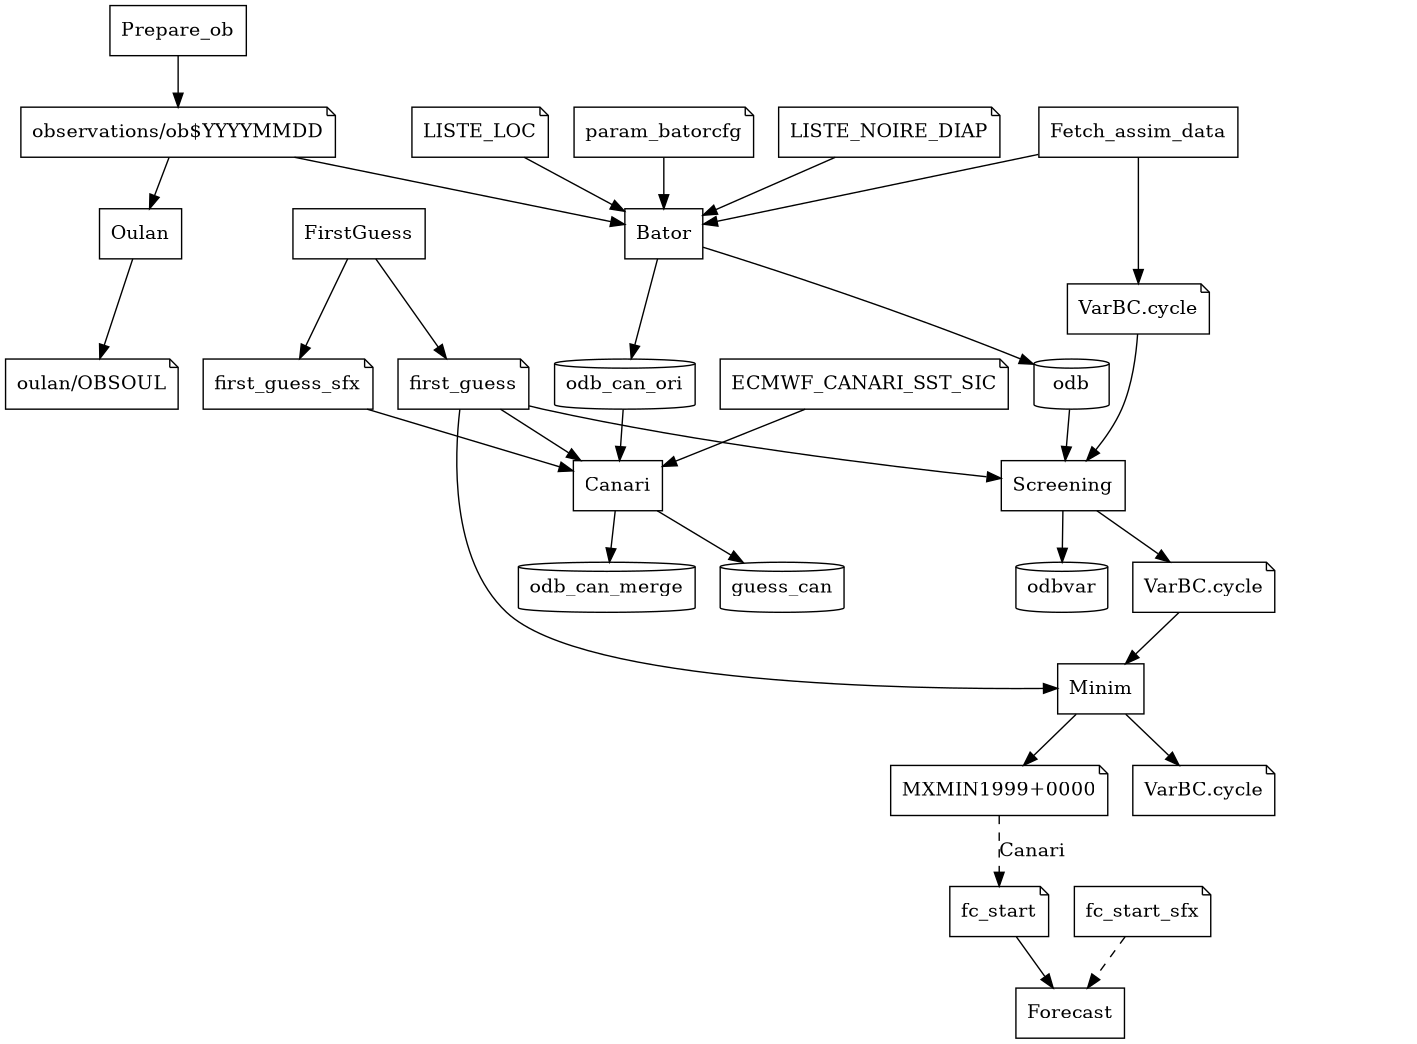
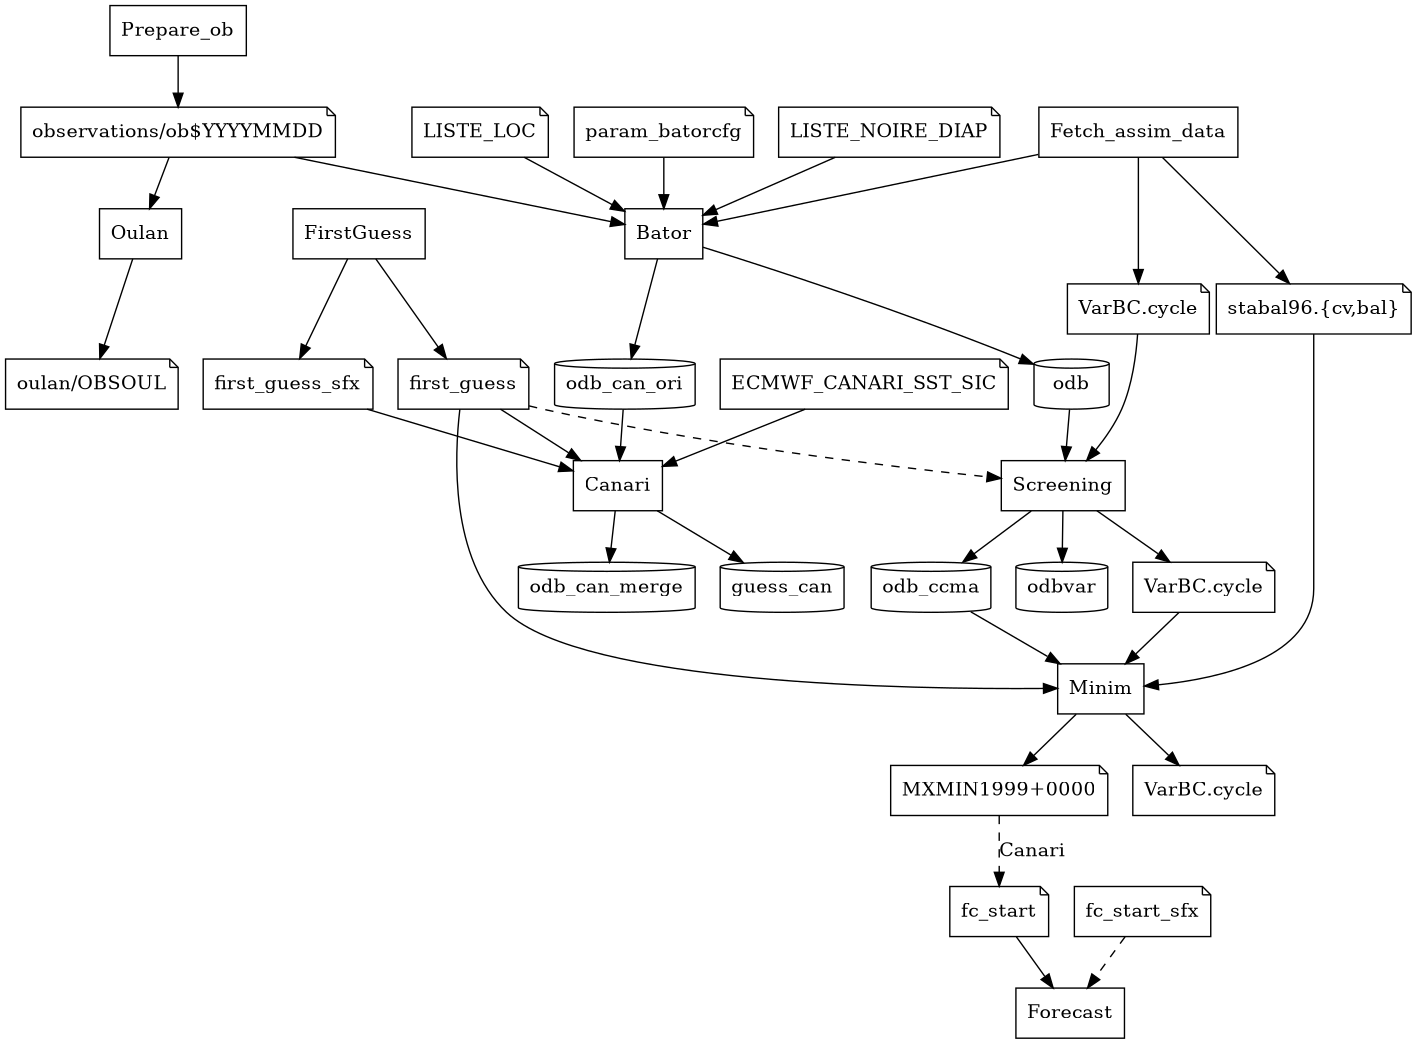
node "stabal96.{cv,bal}": added
edge "first_guess" -> "Screening": style solid -> dashed
node "odb_ccma": added
